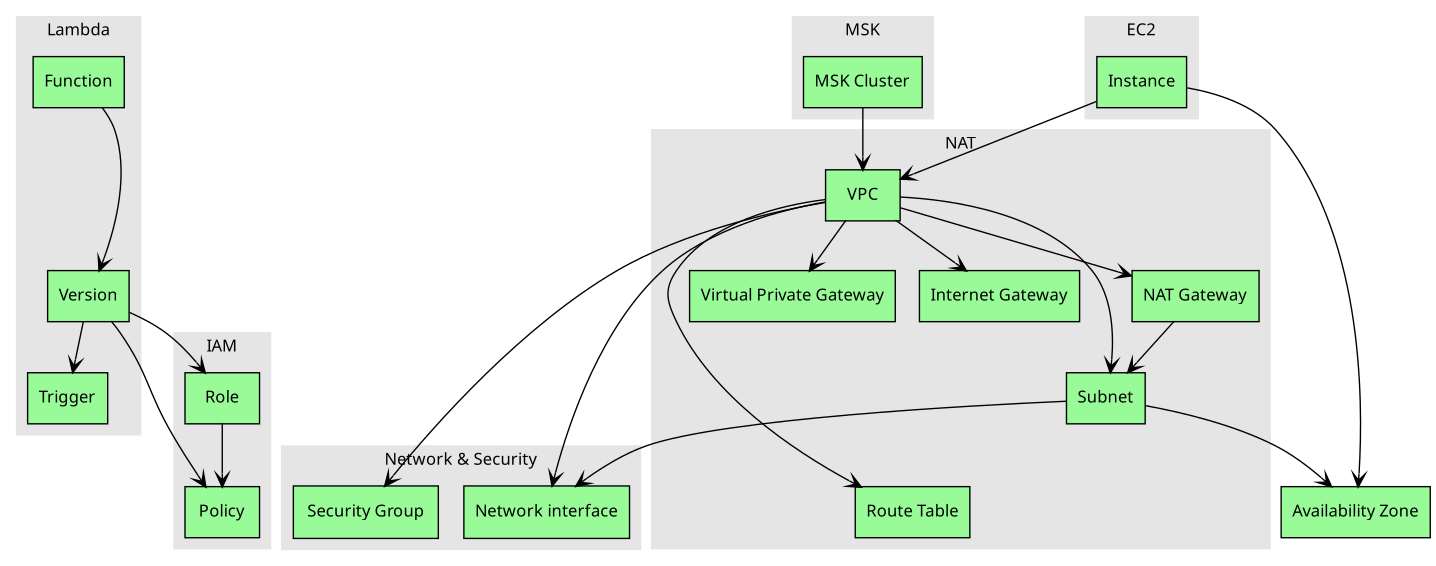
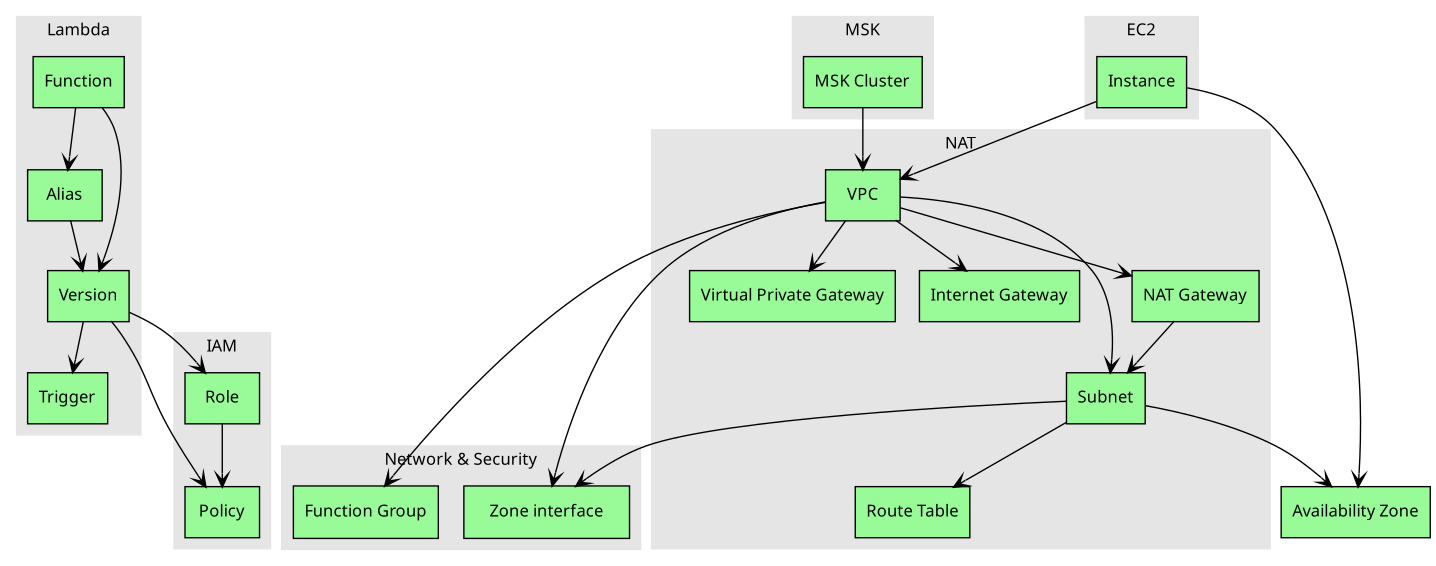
node "Alias": added
edge "VPC" -> "Route Table": now "Subnet" -> "Route Table"
node "Security Group": label "Security Group" -> "Function Group"
node "Network interface": label "Network interface" -> "Zone interface"
